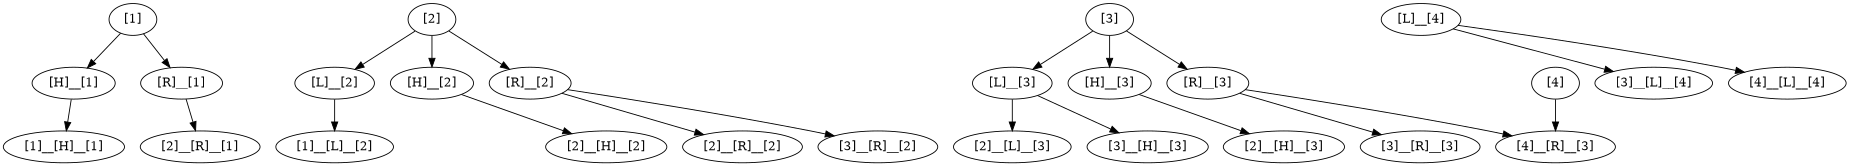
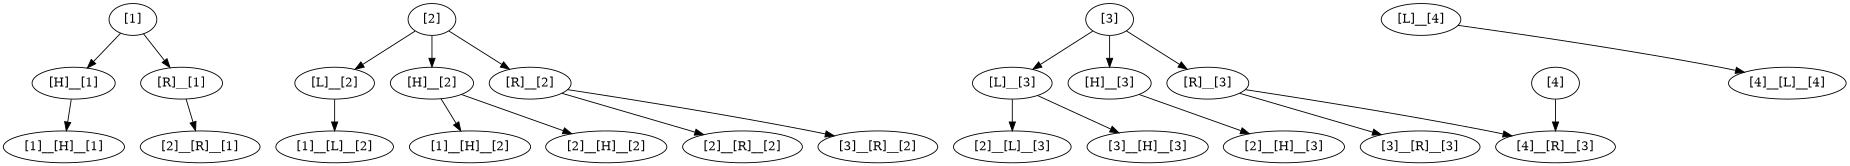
node "[3]__[L]__[4]": removed
node "[1]__[H]__[2]": added
